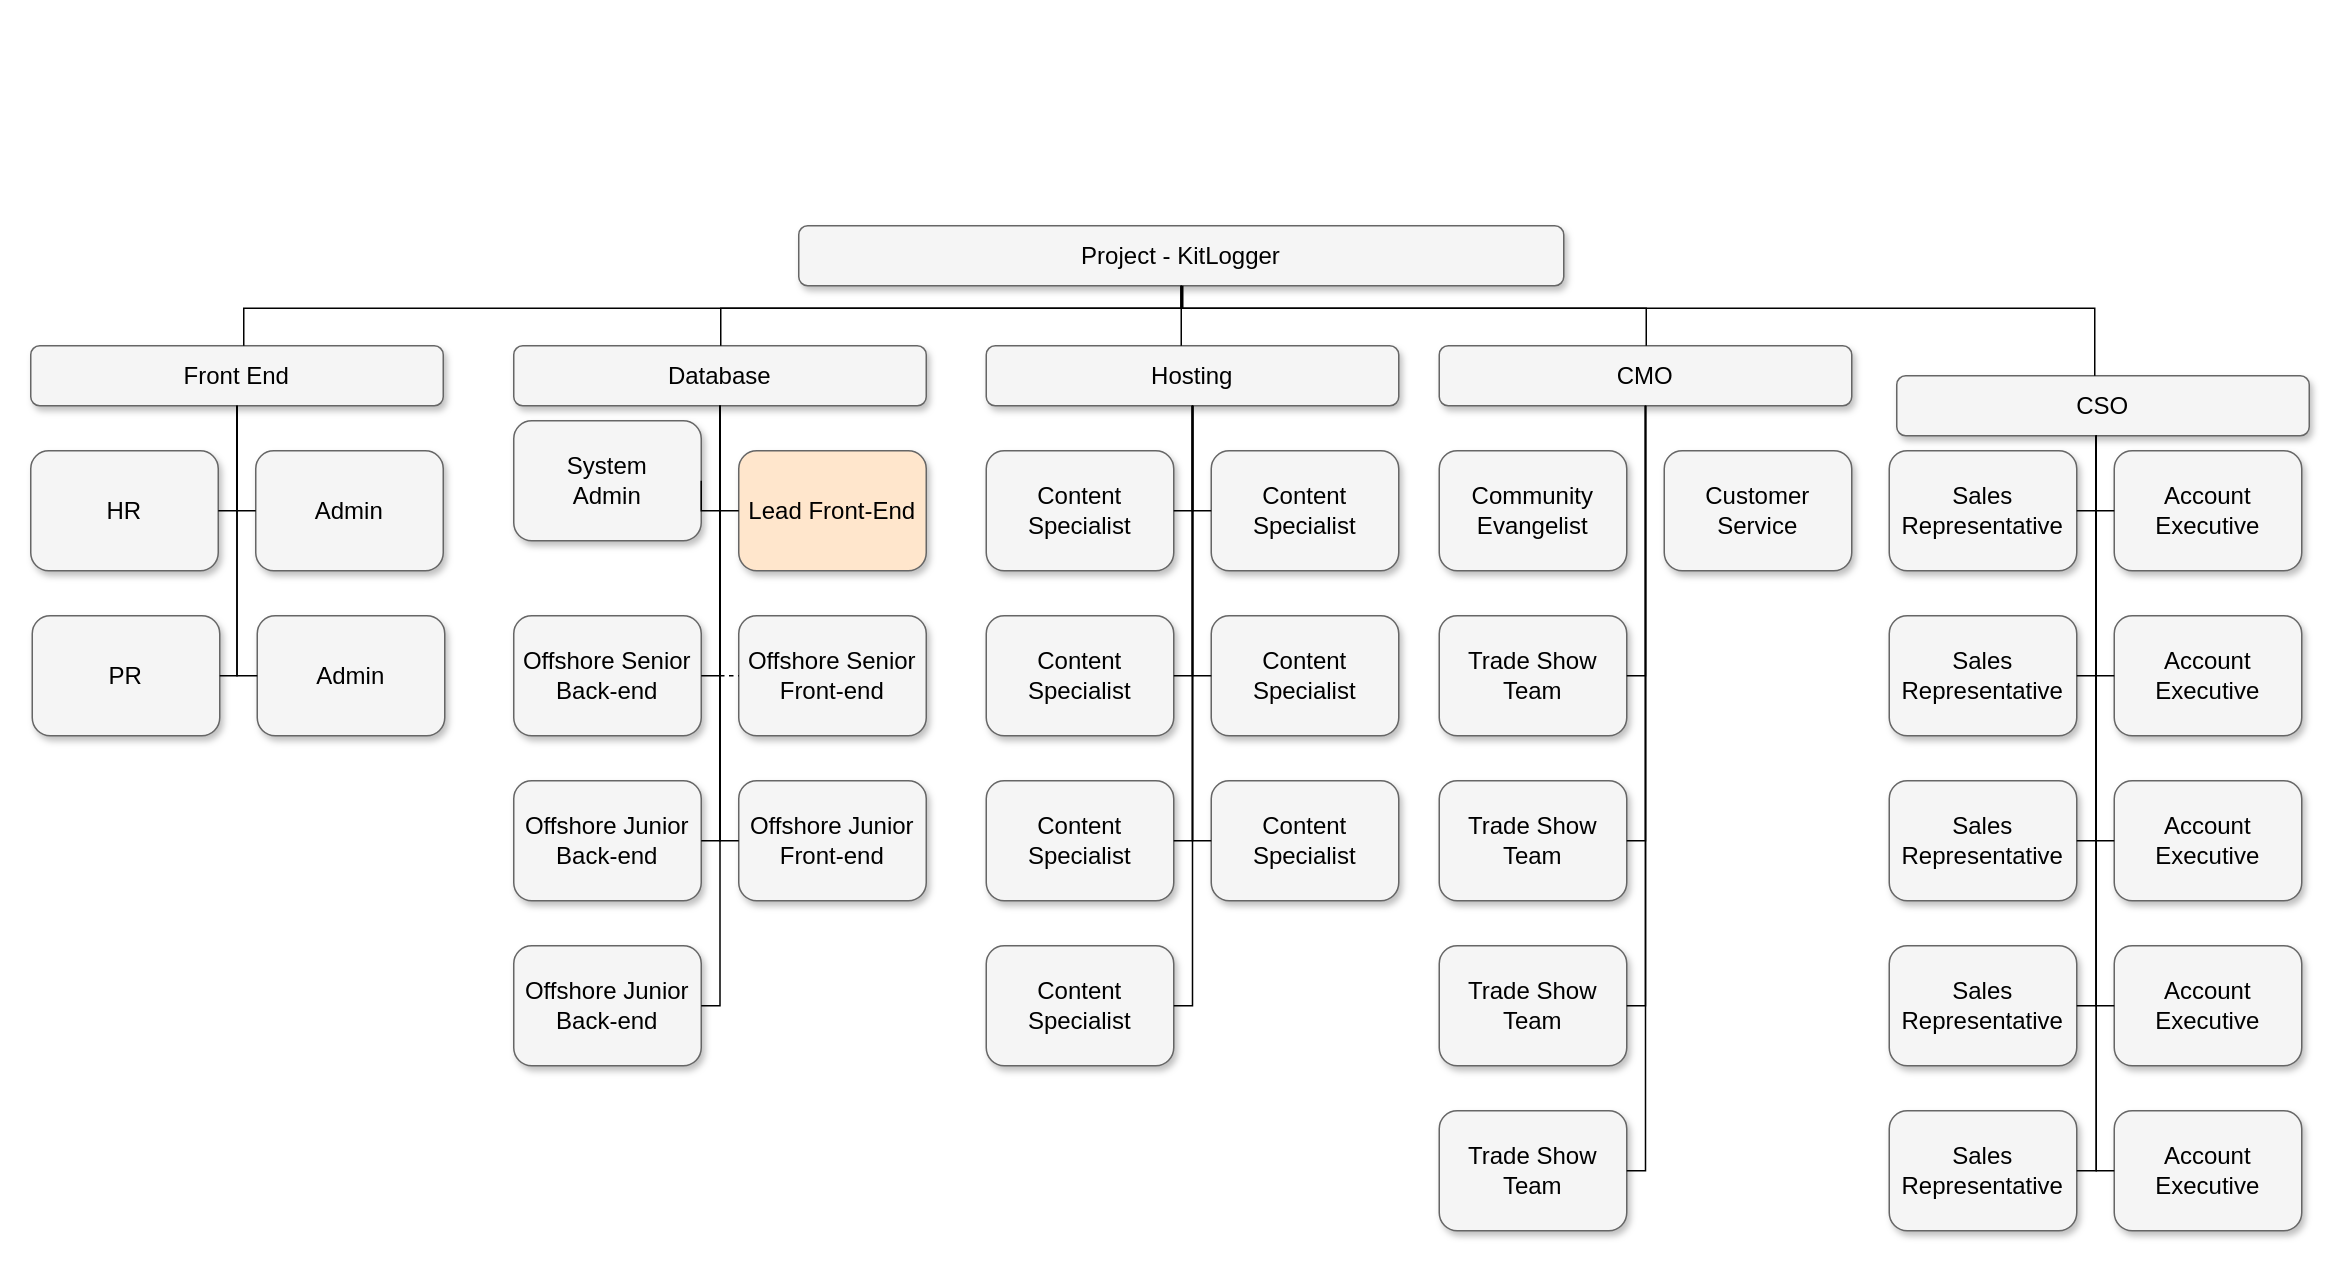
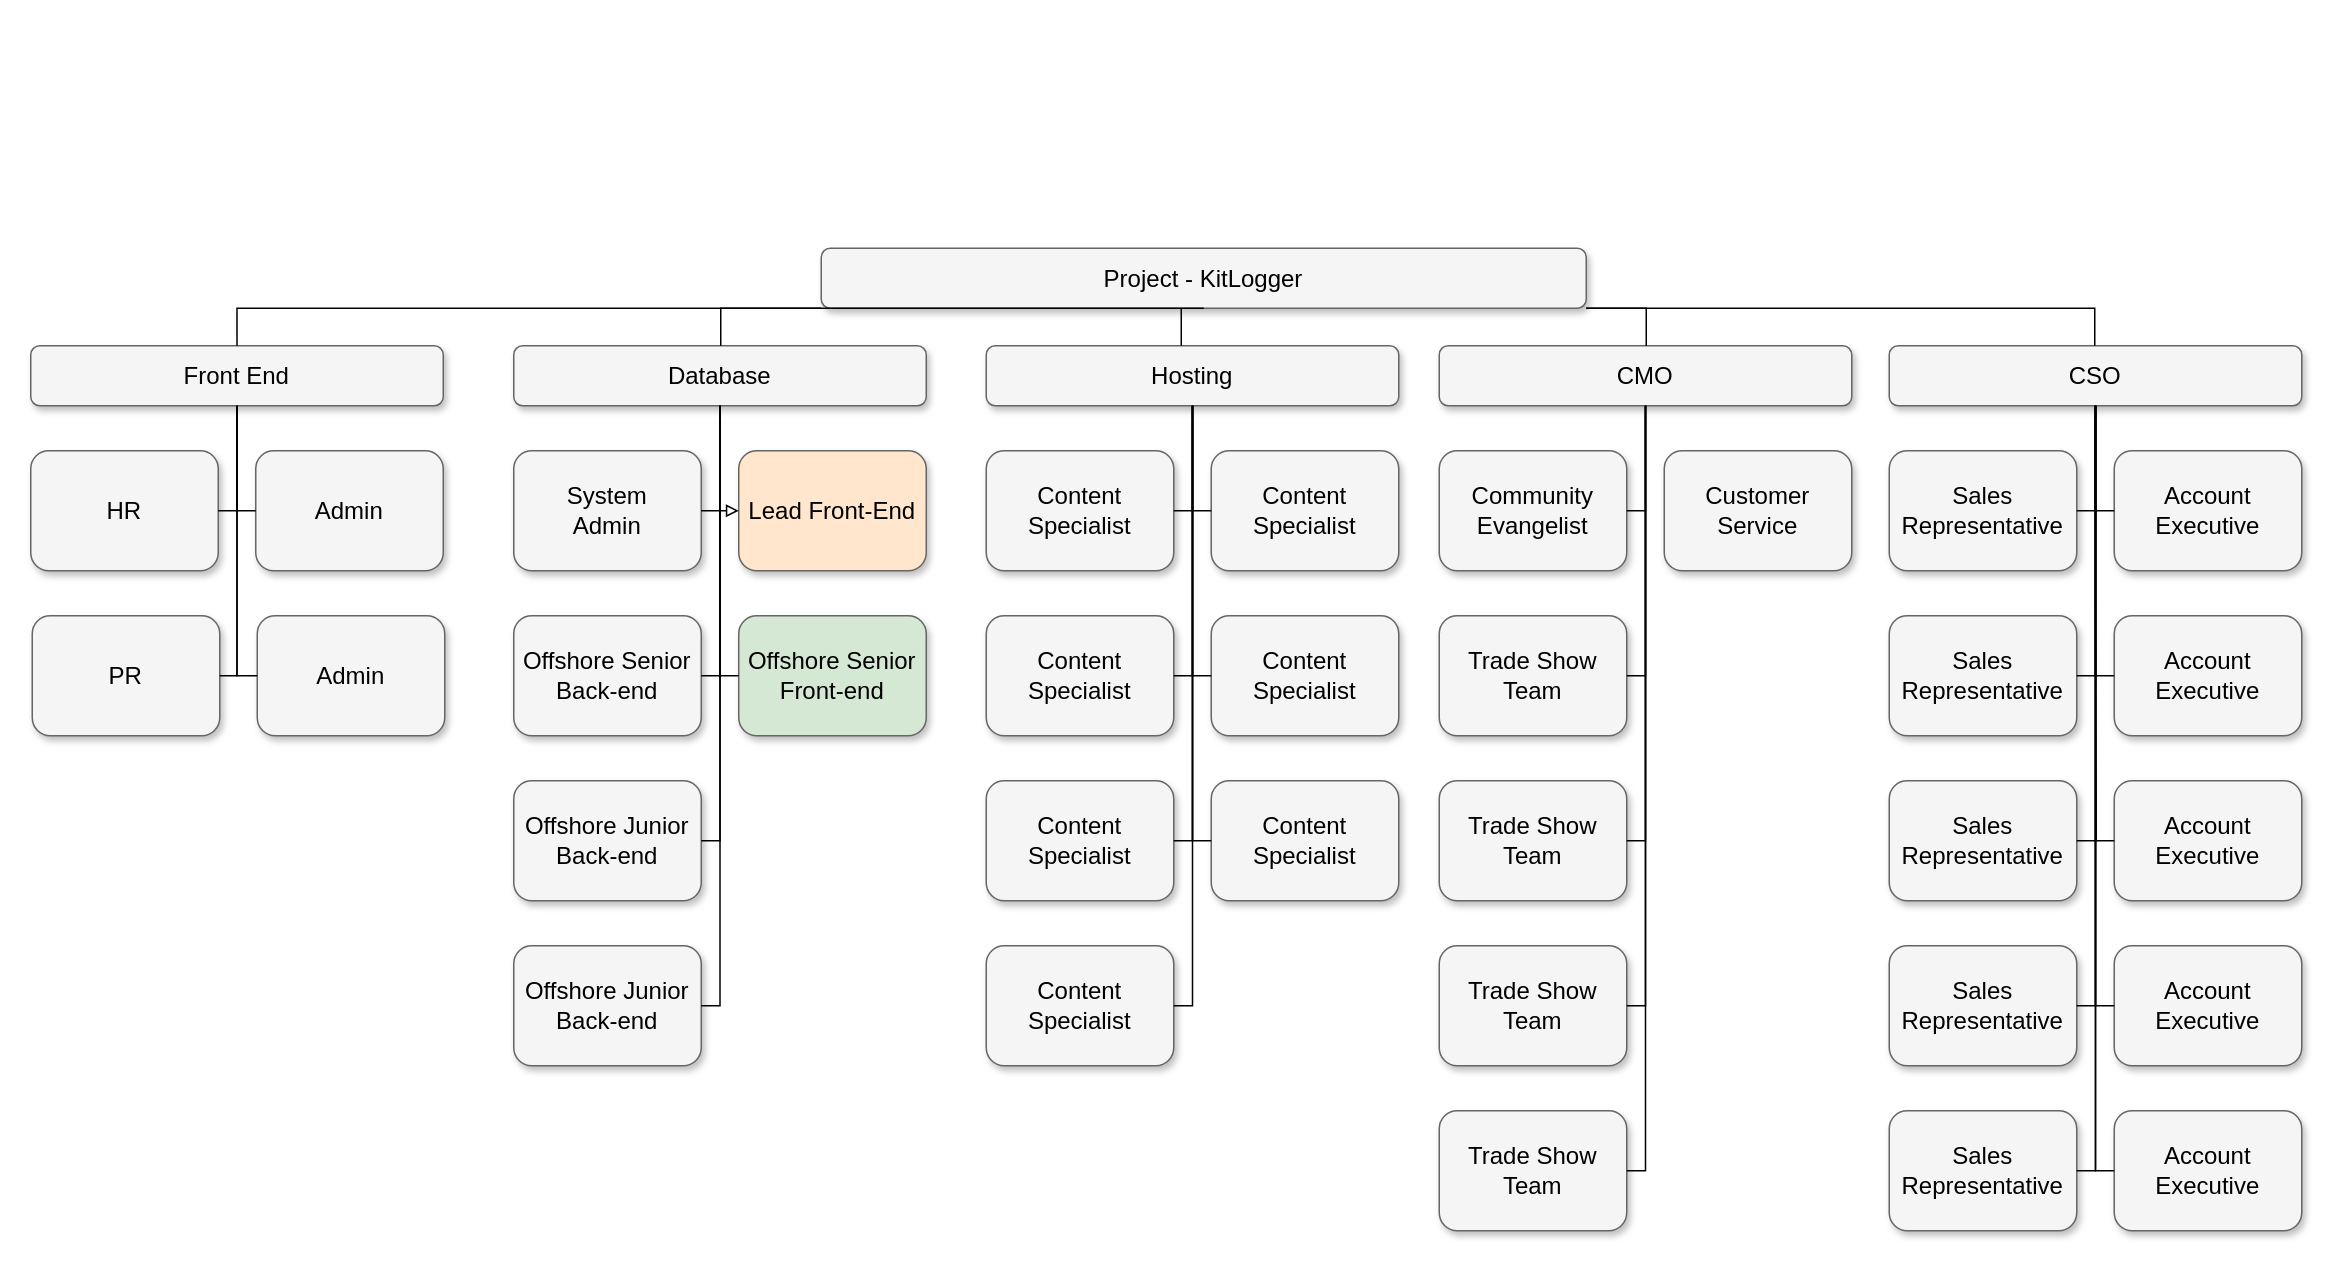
node "Project - KitLogger": moved (1181, 256) -> (1204, 278)
node "CSO": moved (2103, 406) -> (2096, 376)
node "System Admin": moved (608, 481) -> (608, 511)
edge "Database" -- "Lead Front-End": arrowhead none -> block
edge "CMO" -- "Community Evangelist": added
edge "Database" -- "Offshore Senior Front-end": style dashed -> solid
node "Offshore Senior Front-end": fillcolor #f5f5f5 -> #d5e8d4
edge "Database" -- "Offshore Junior Front-end": removed
node "Offshore Junior Front-end": removed
